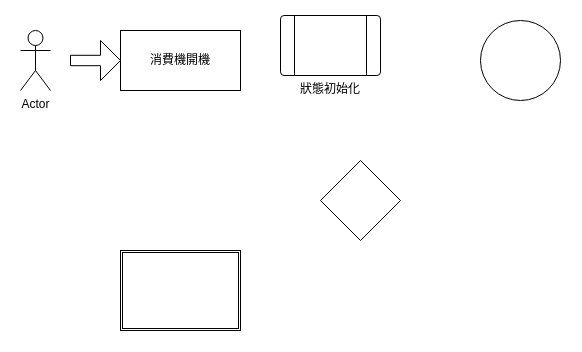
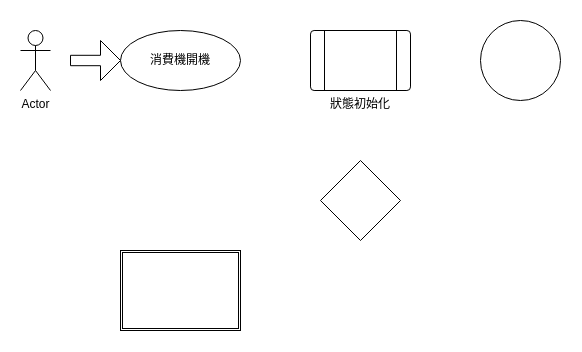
node "狀態初始化": moved (331, 46) -> (361, 61)
node "消費機開機": shape rectangle -> ellipse
